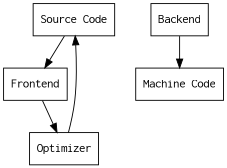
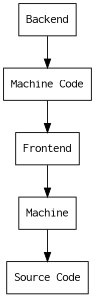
edge "Source Code" -> "Frontend": now "Machine Code" -> "Frontend"
node "Optimizer": label "Optimizer" -> "Machine"
